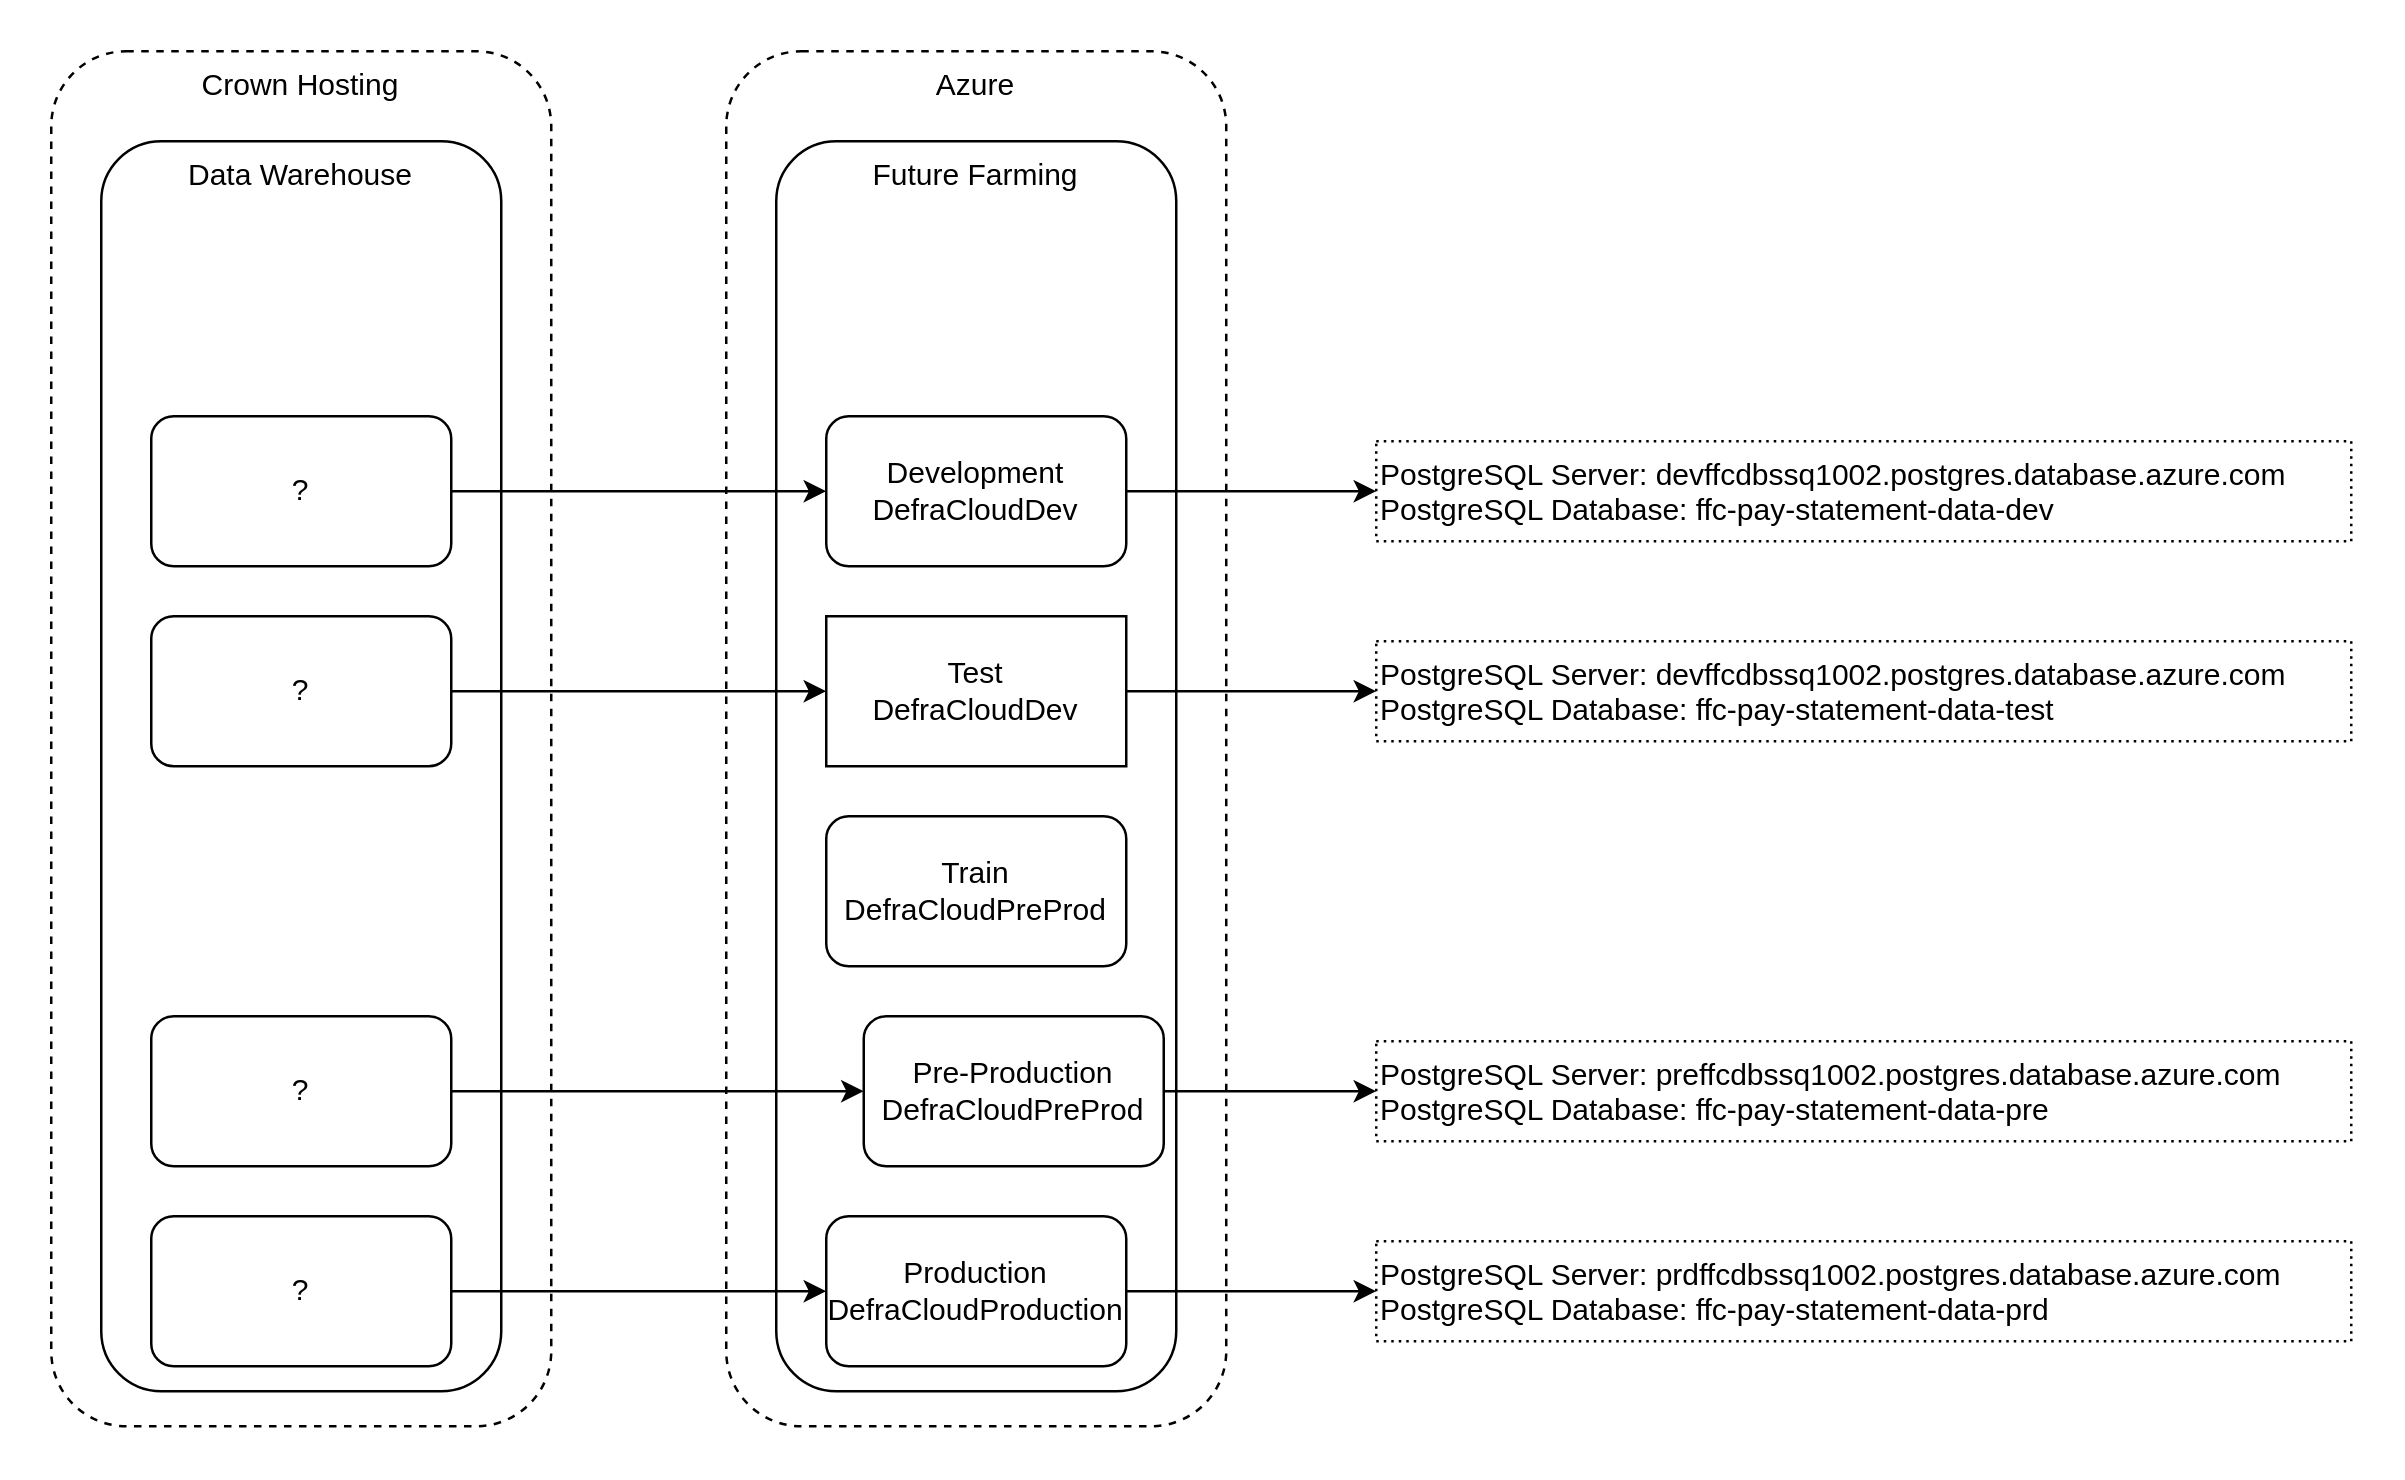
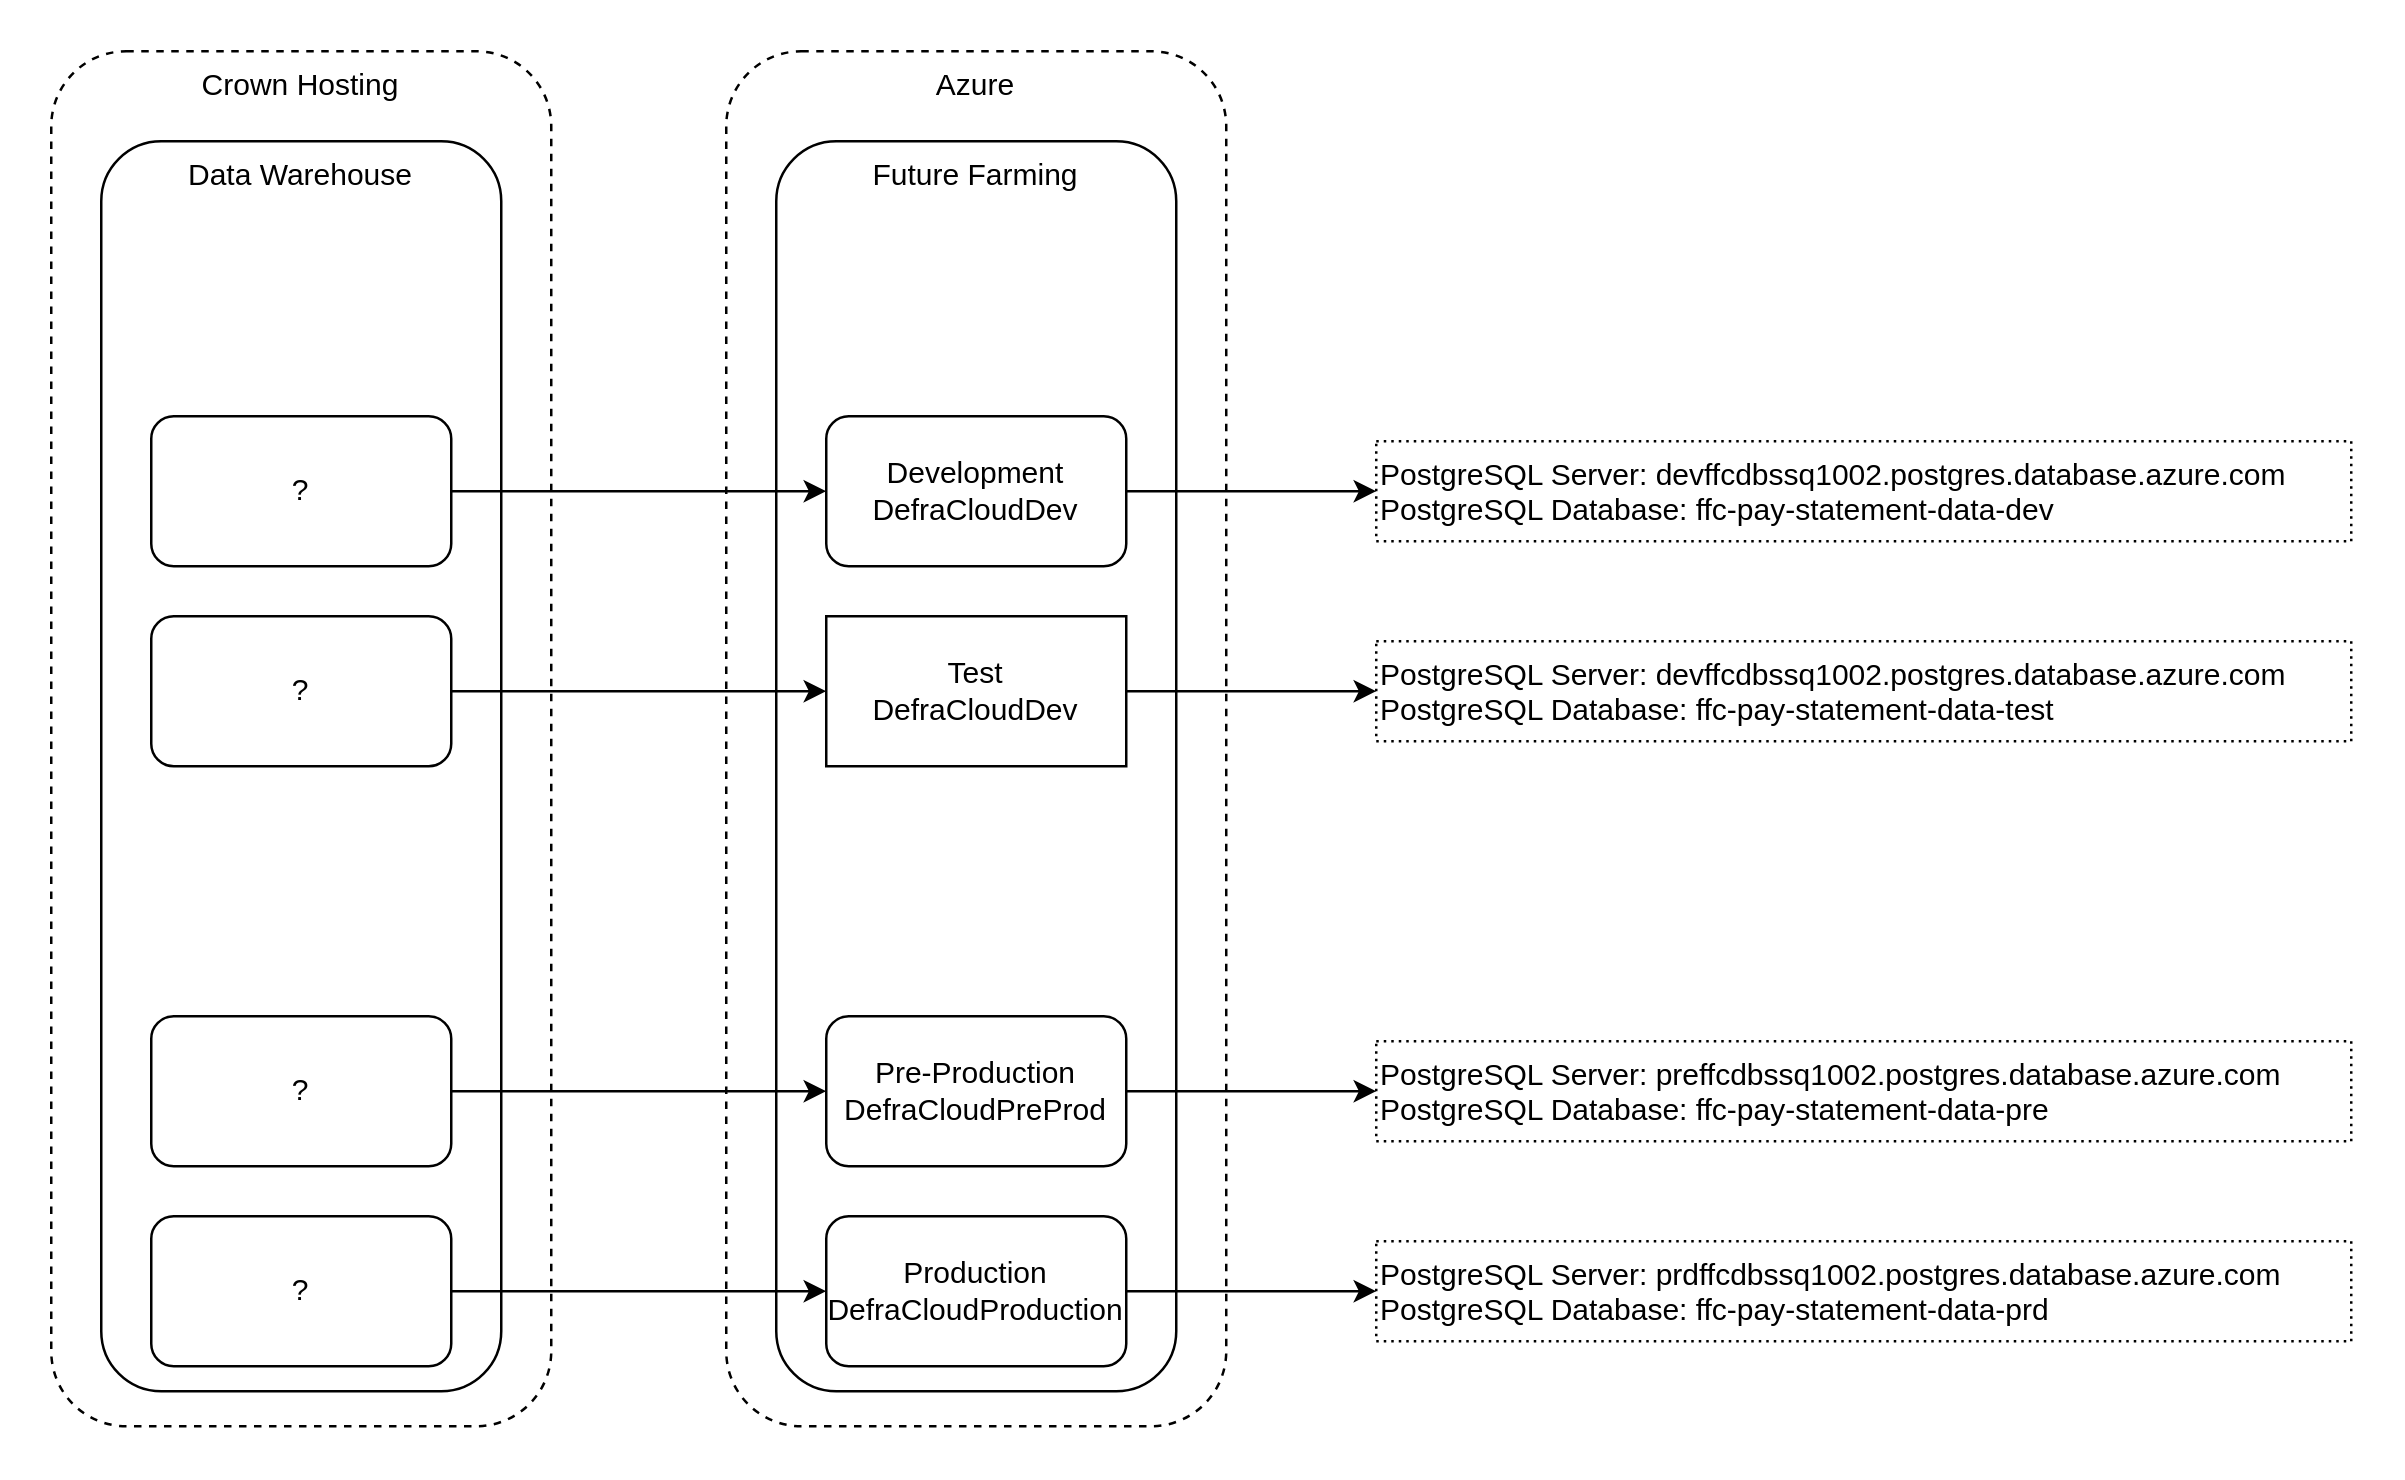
node "Train DefraCloudPreProd": removed
node "Pre-Production DefraCloudPreProd": moved (1014, 1091) -> (976, 1091)
